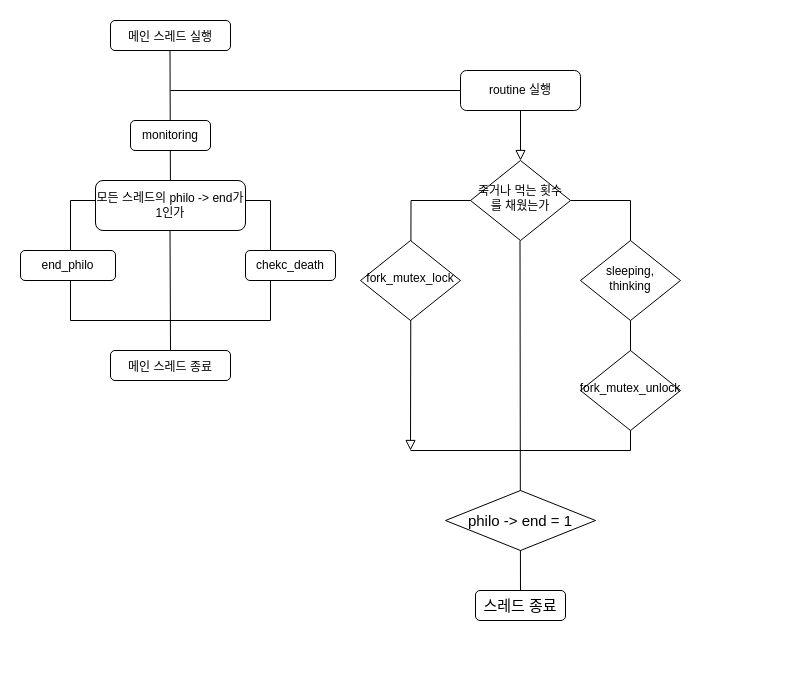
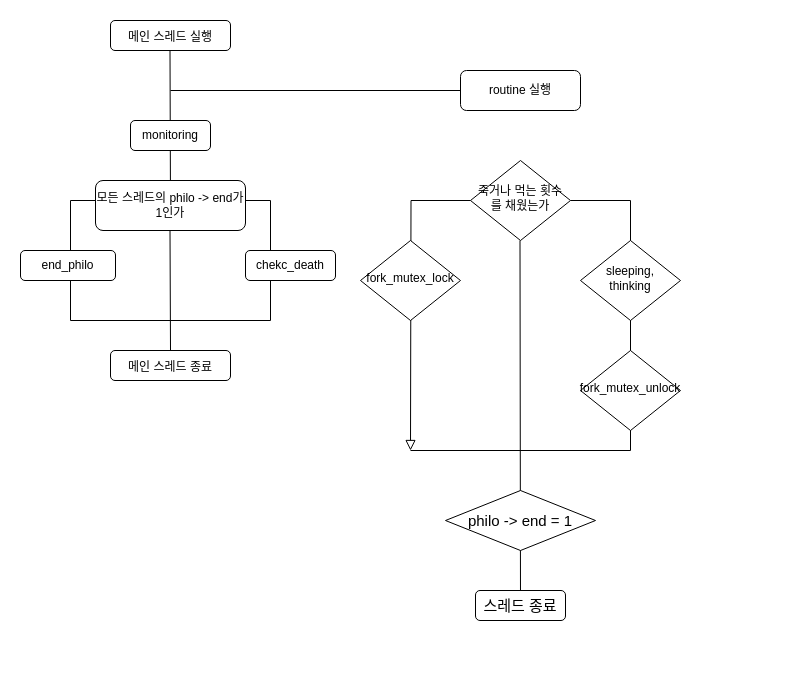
edge "routine 실행" -> "죽거나 먹는 횟수를 채웠는가": removed
